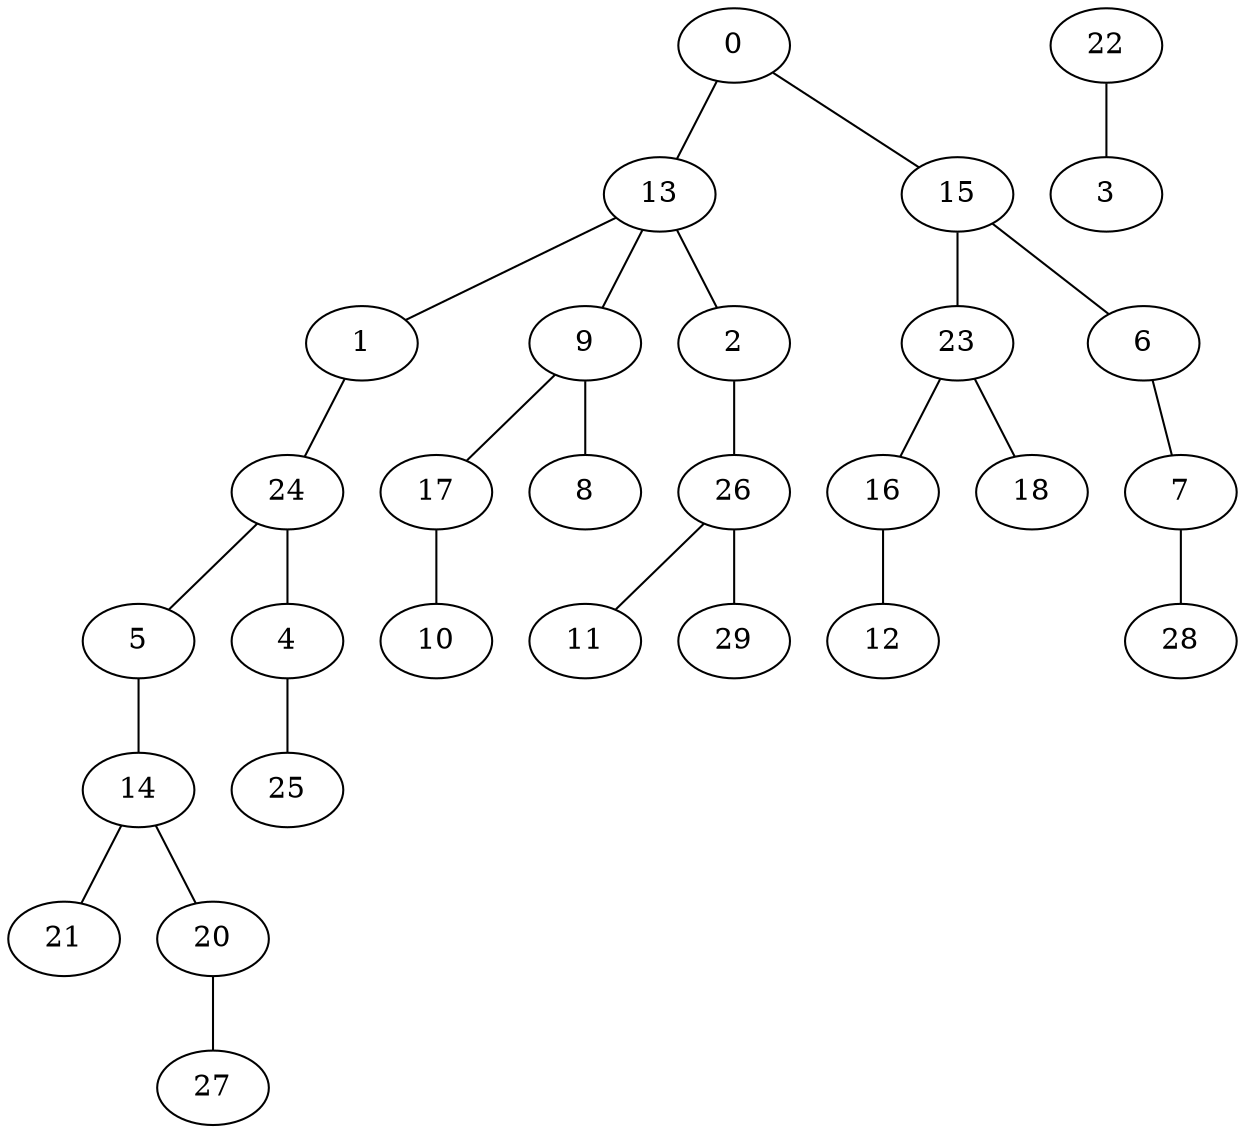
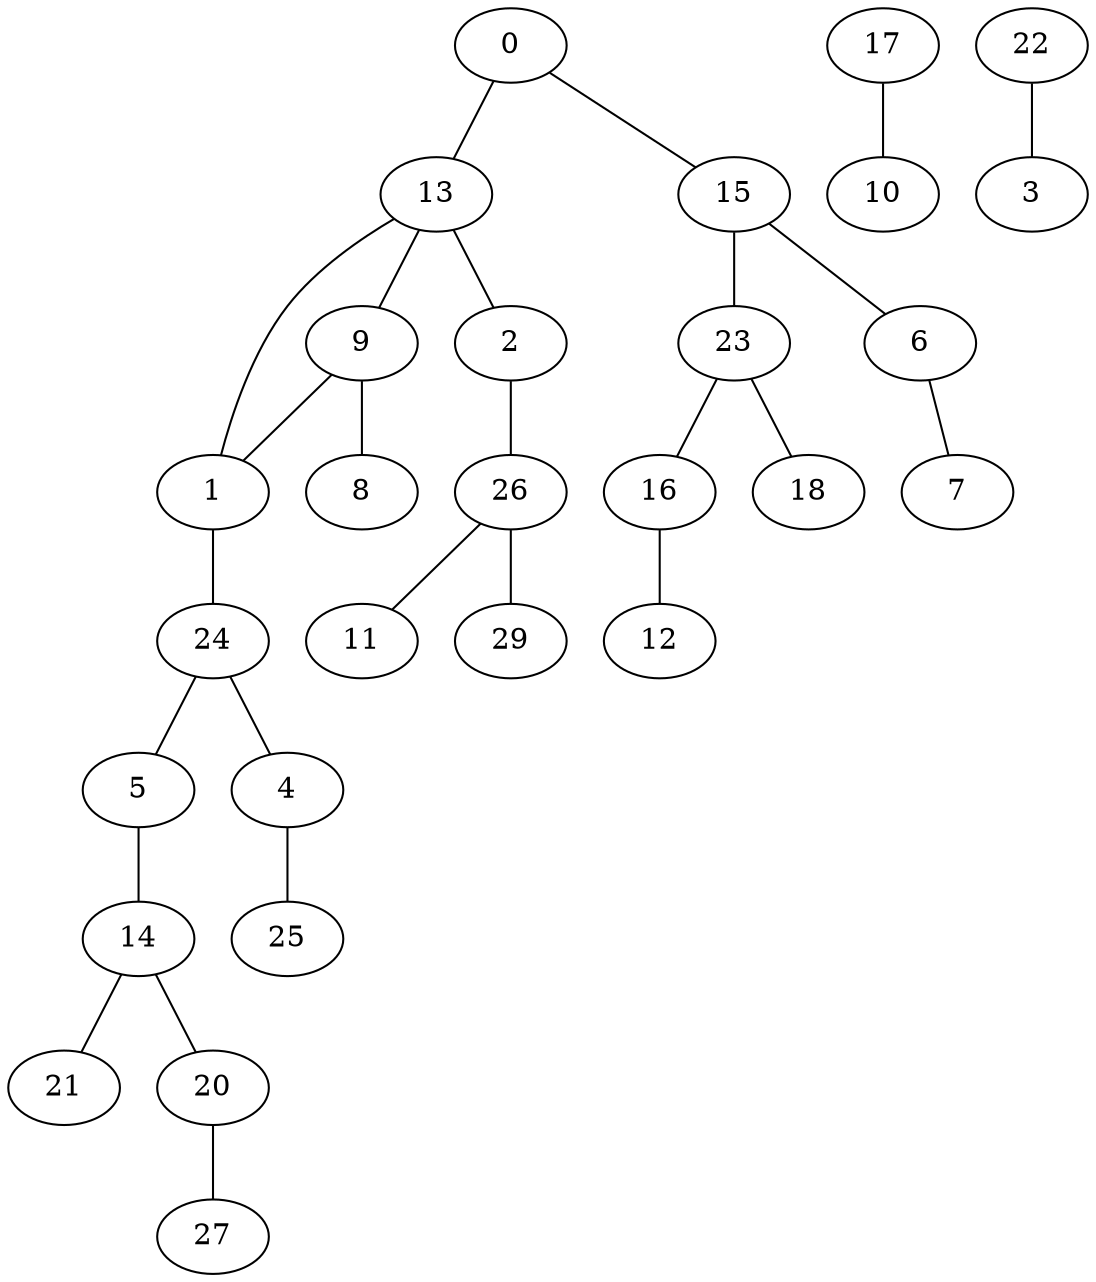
edge "9" -- "17": now "9" -- "1"
node "28": removed
